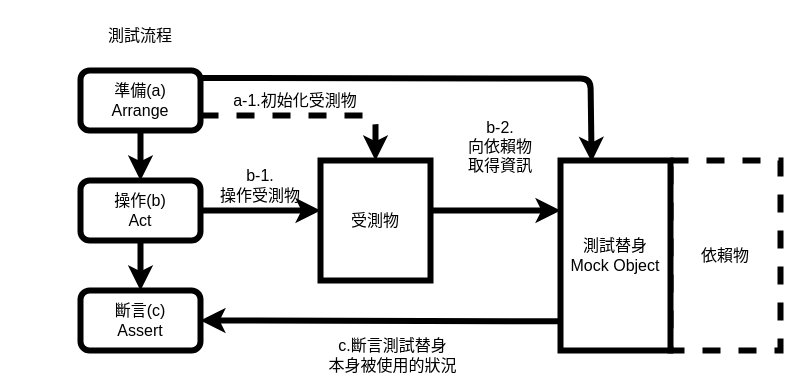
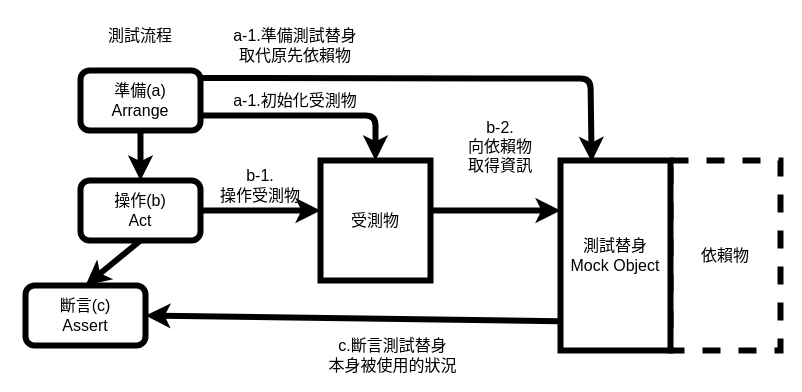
node "a-1.準備測試替身 取代原先依賴物": added
edge "準備(a) Arrange" -> "受測物": style dashed -> solid
node "斷言(c) Assert": moved (141, 321) -> (86, 316)
